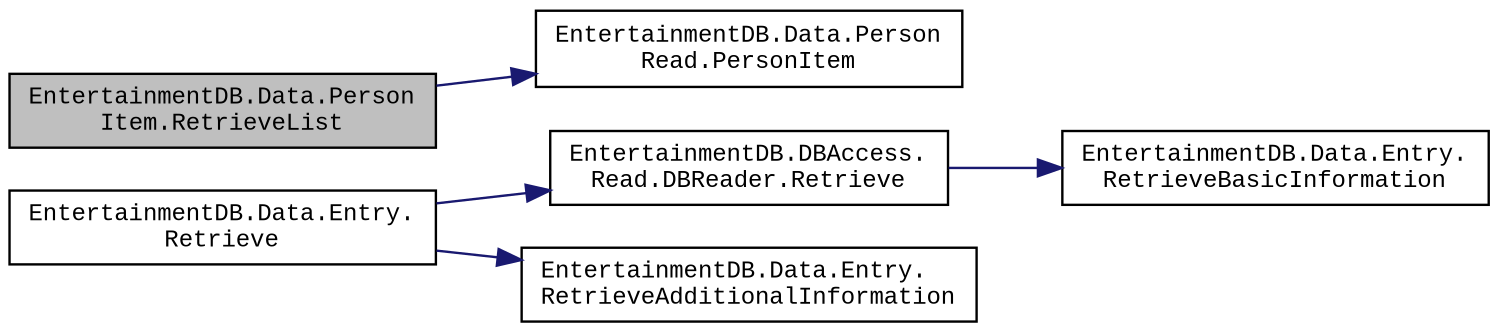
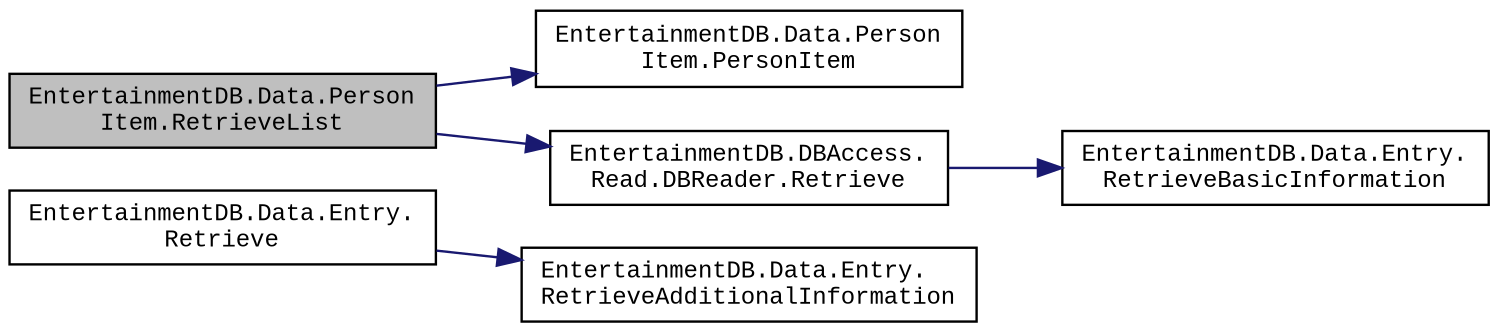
node "EntertainmentDB.Data.Person Read.PersonItem": label "EntertainmentDB.Data.Person Read.PersonItem" -> "EntertainmentDB.Data.Person Item.PersonItem"
edge "EntertainmentDB.Data.Entry. Retrieve" -> "EntertainmentDB.DBAccess. Read.DBReader.Retrieve": now "EntertainmentDB.Data.Person Item.RetrieveList" -> "EntertainmentDB.DBAccess. Read.DBReader.Retrieve"
